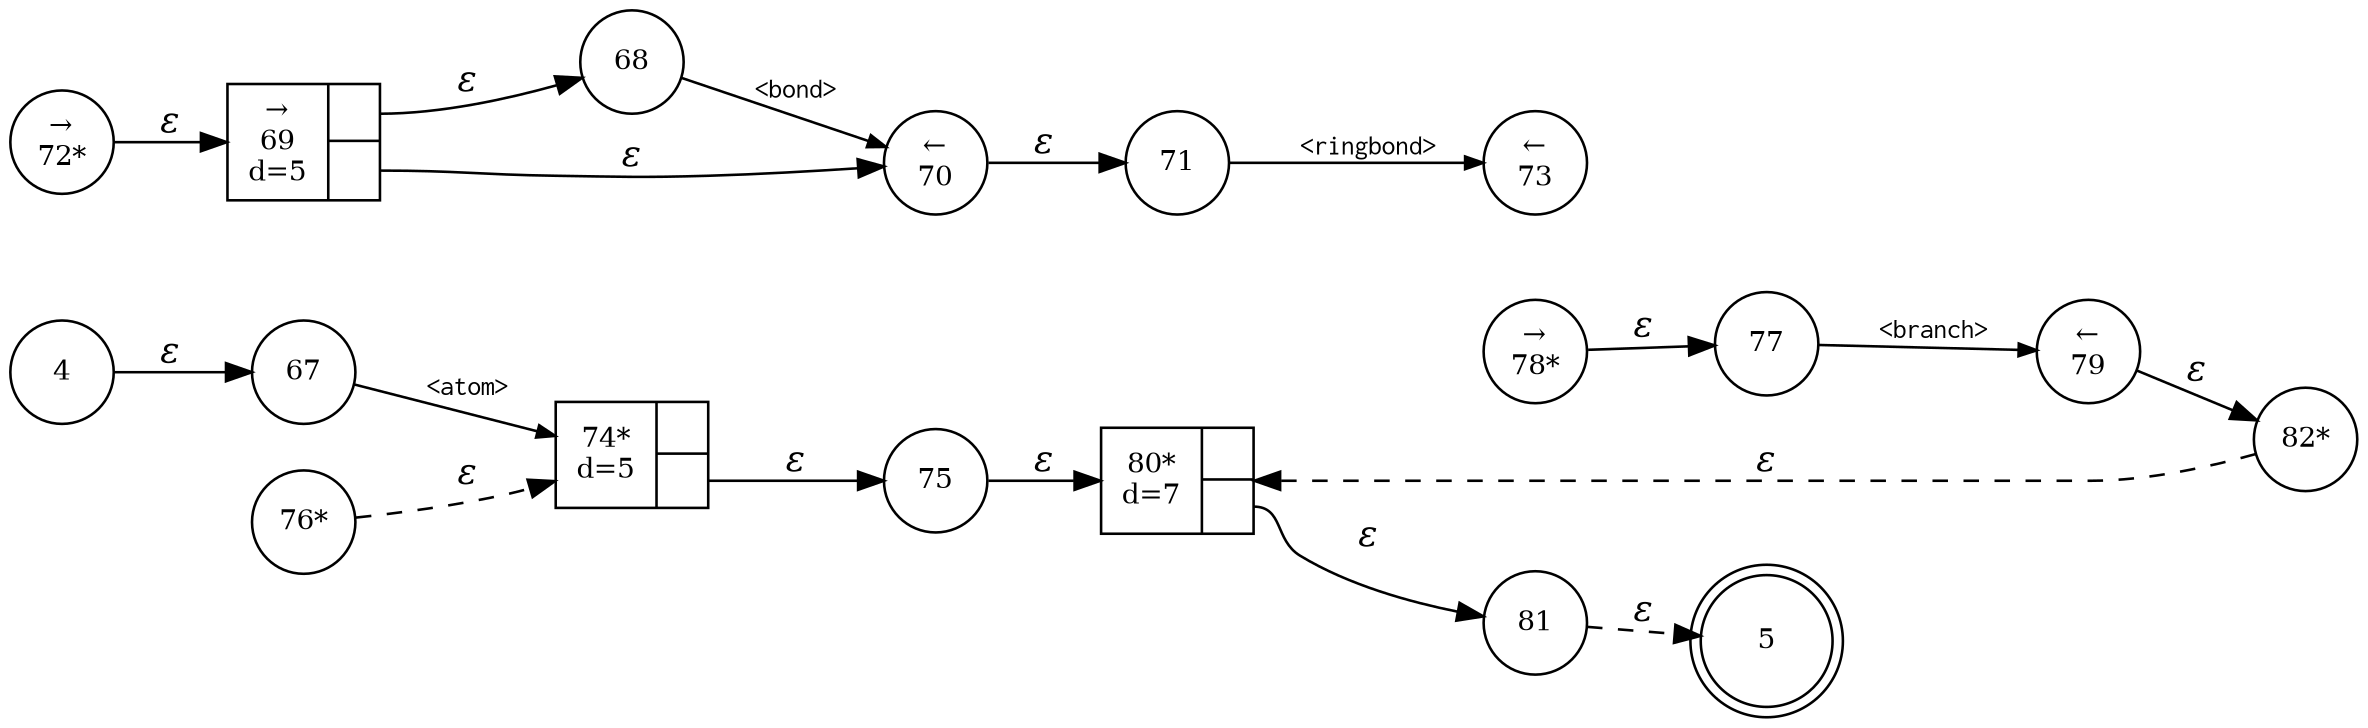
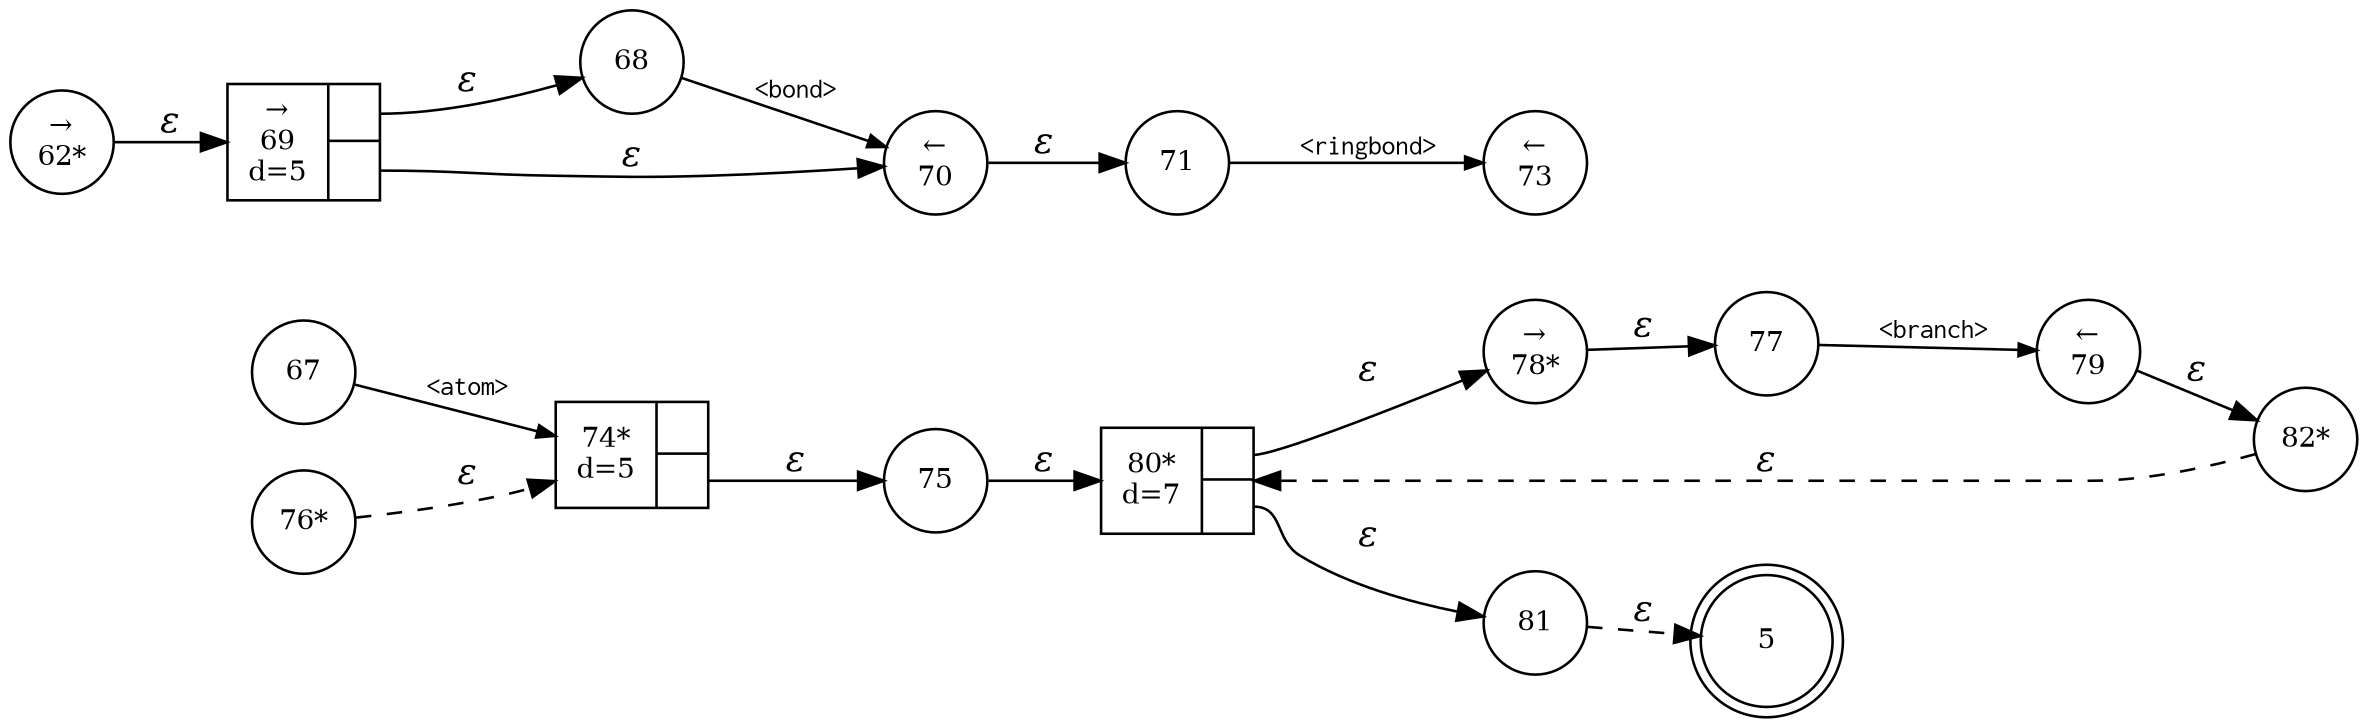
node "→ 72*": label "→ 72*" -> "→ 62*"
node "4": removed
edge "80*" -> "→ 78*": added, label "ε"
